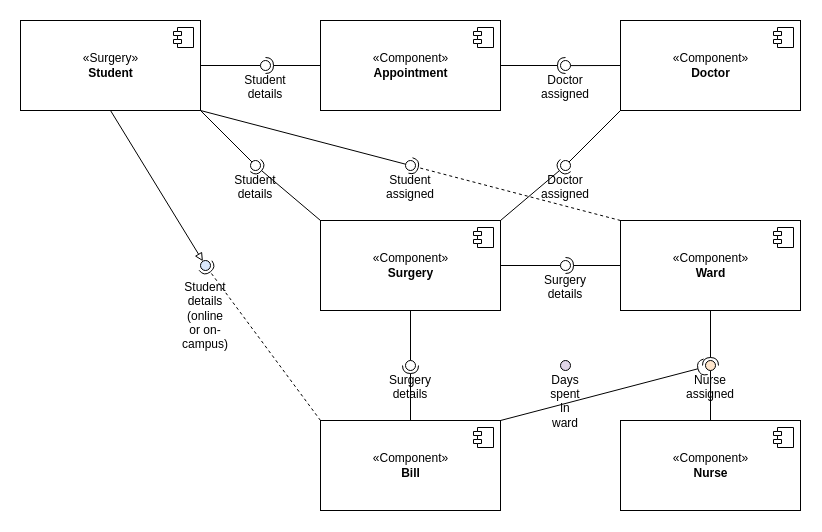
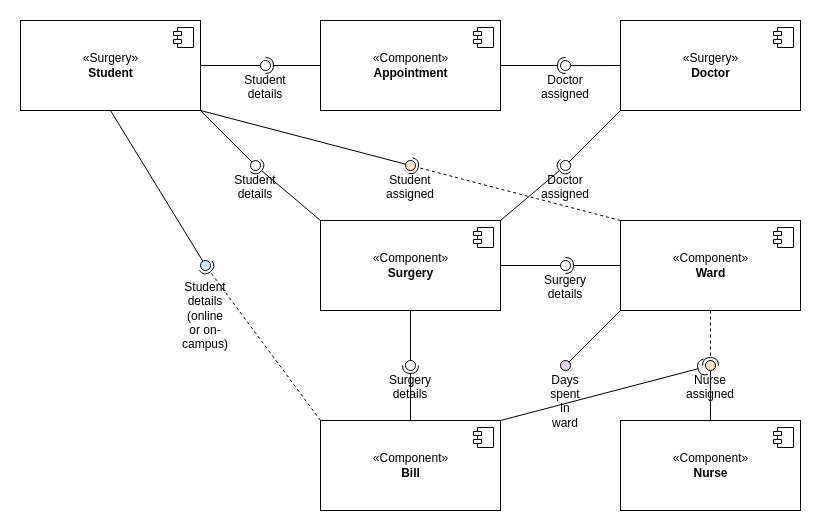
node "«Component» Doctor": label "«Component» Doctor" -> "«Surgery» Doctor"
node "Student assigned": fillcolor #ffffff -> #ffe6cc
edge "«Surgery» Student" -> "Student details (online or on- campus)": arrowhead block -> none
edge "«Component» Ward" -> "Nurse assigned": style solid -> dashed
edge "«Component» Ward" -- "Days spent in ward": added
